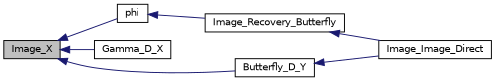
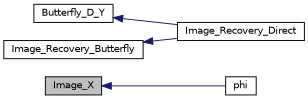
edge "Image_Recovery_Butterfly" -> "phi": removed
node "Gamma_D_X": removed
node "Image_Image_Direct": label "Image_Image_Direct" -> "Image_Recovery_Direct"
edge "Butterfly_D_Y" -> "Image_X": removed
